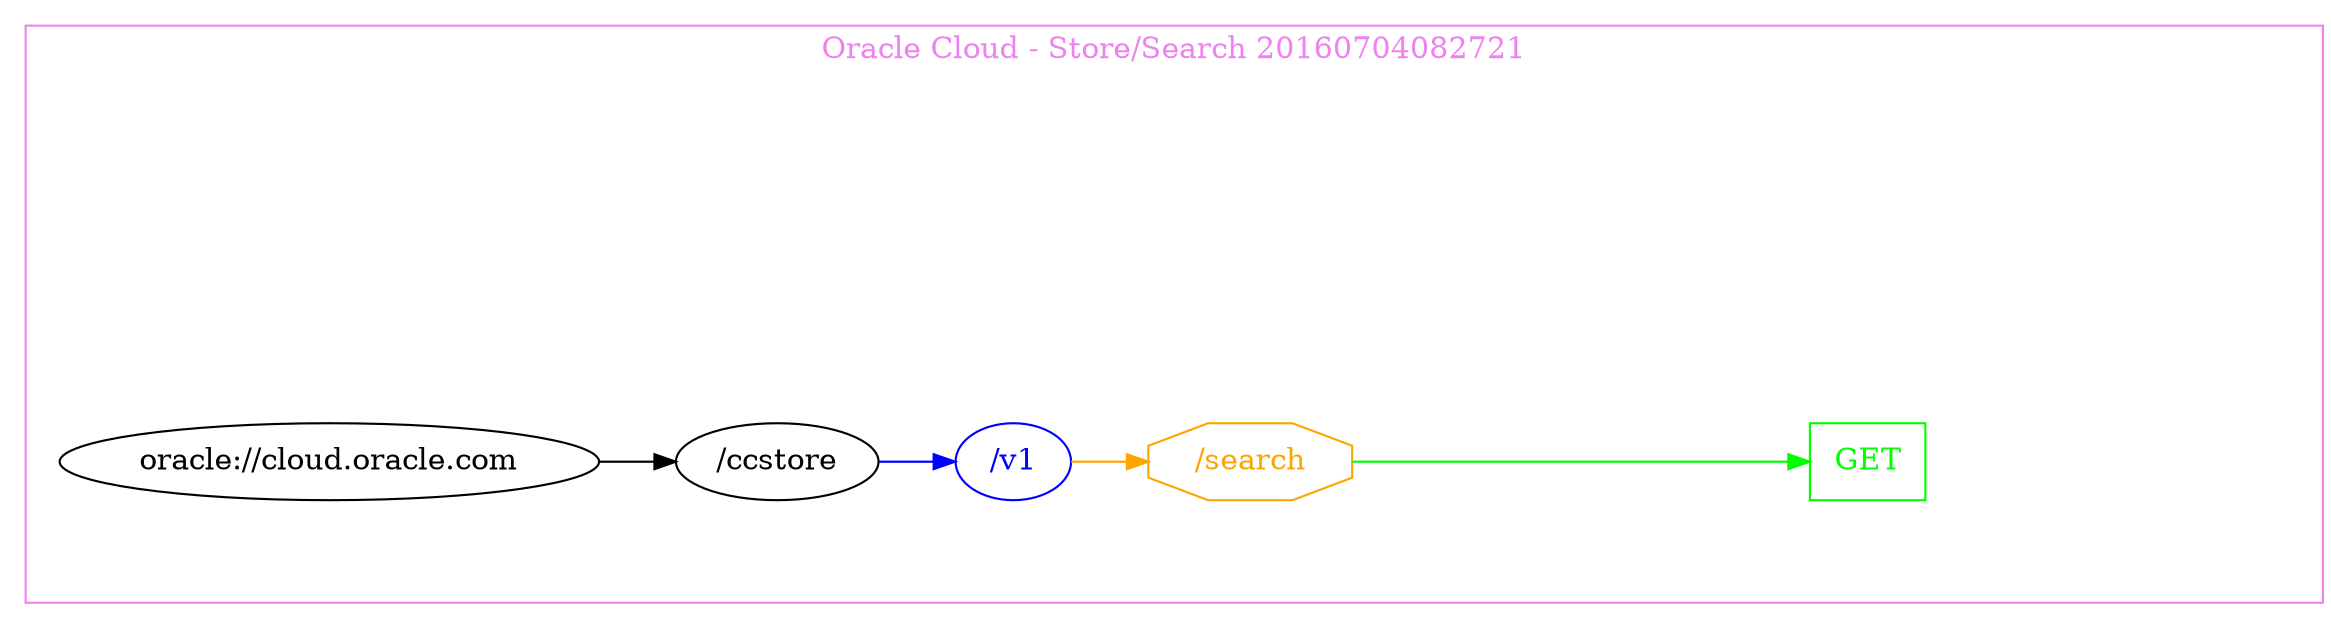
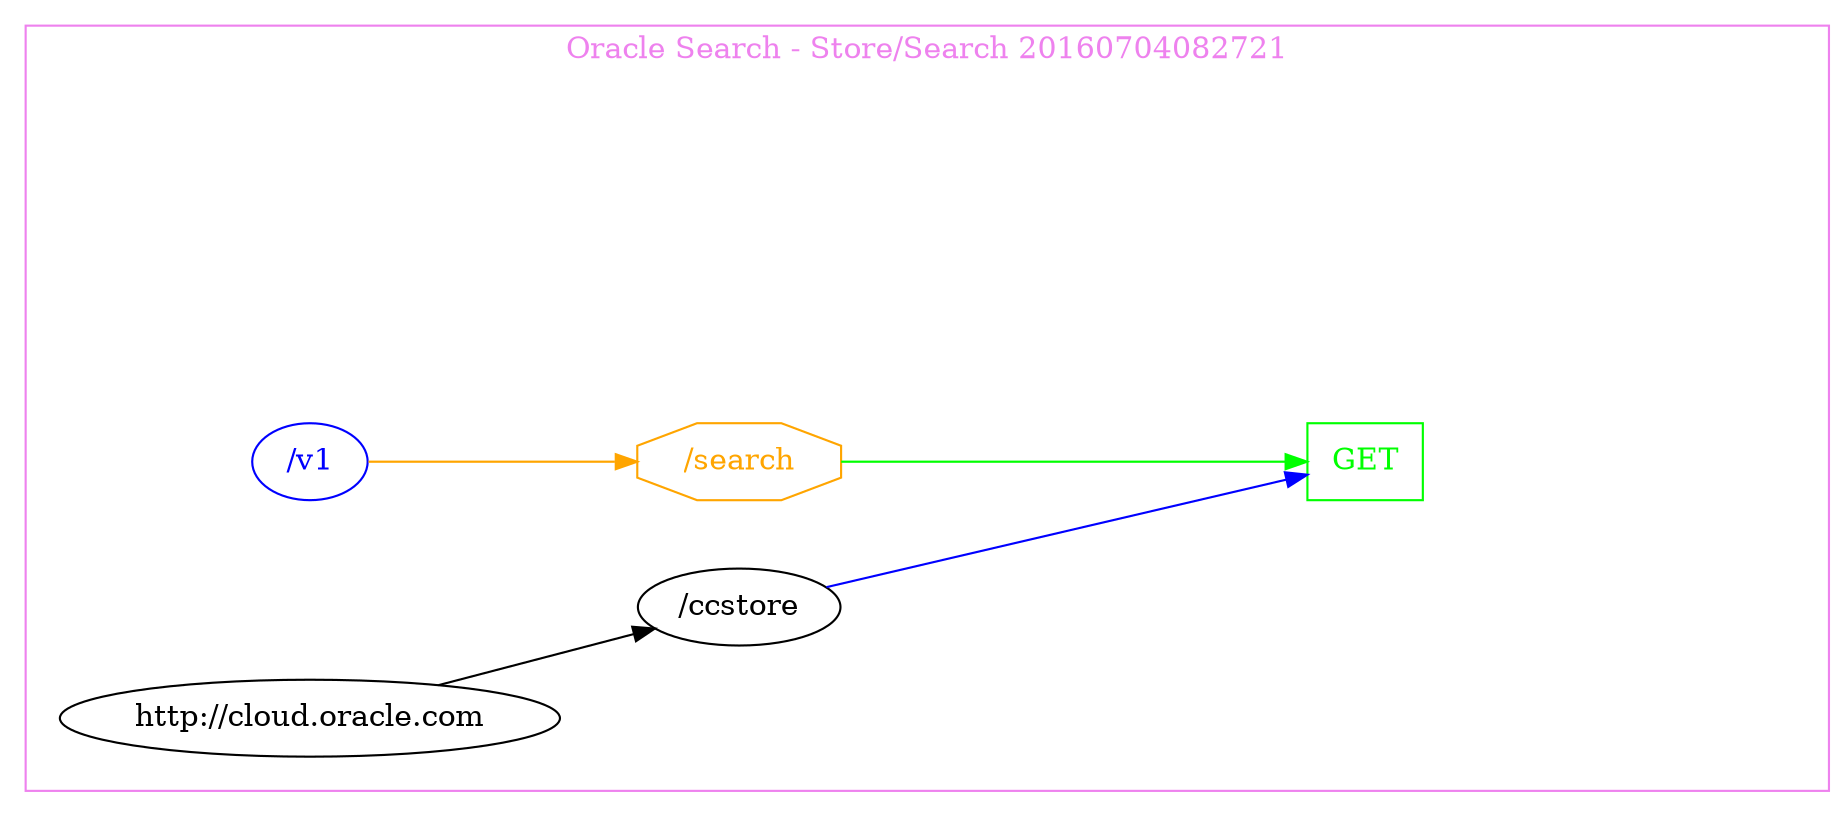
cluster "Oracle Cloud - Store/Search 20160704082721": label "Oracle Cloud - Store/Search 20160704082721" -> "Oracle Search - Store/Search 20160704082721"
node "oracle://cloud.oracle.com": label "oracle://cloud.oracle.com" -> "http://cloud.oracle.com"
edge "/ccstore" -> "/v1": now "/ccstore" -> "GET"
